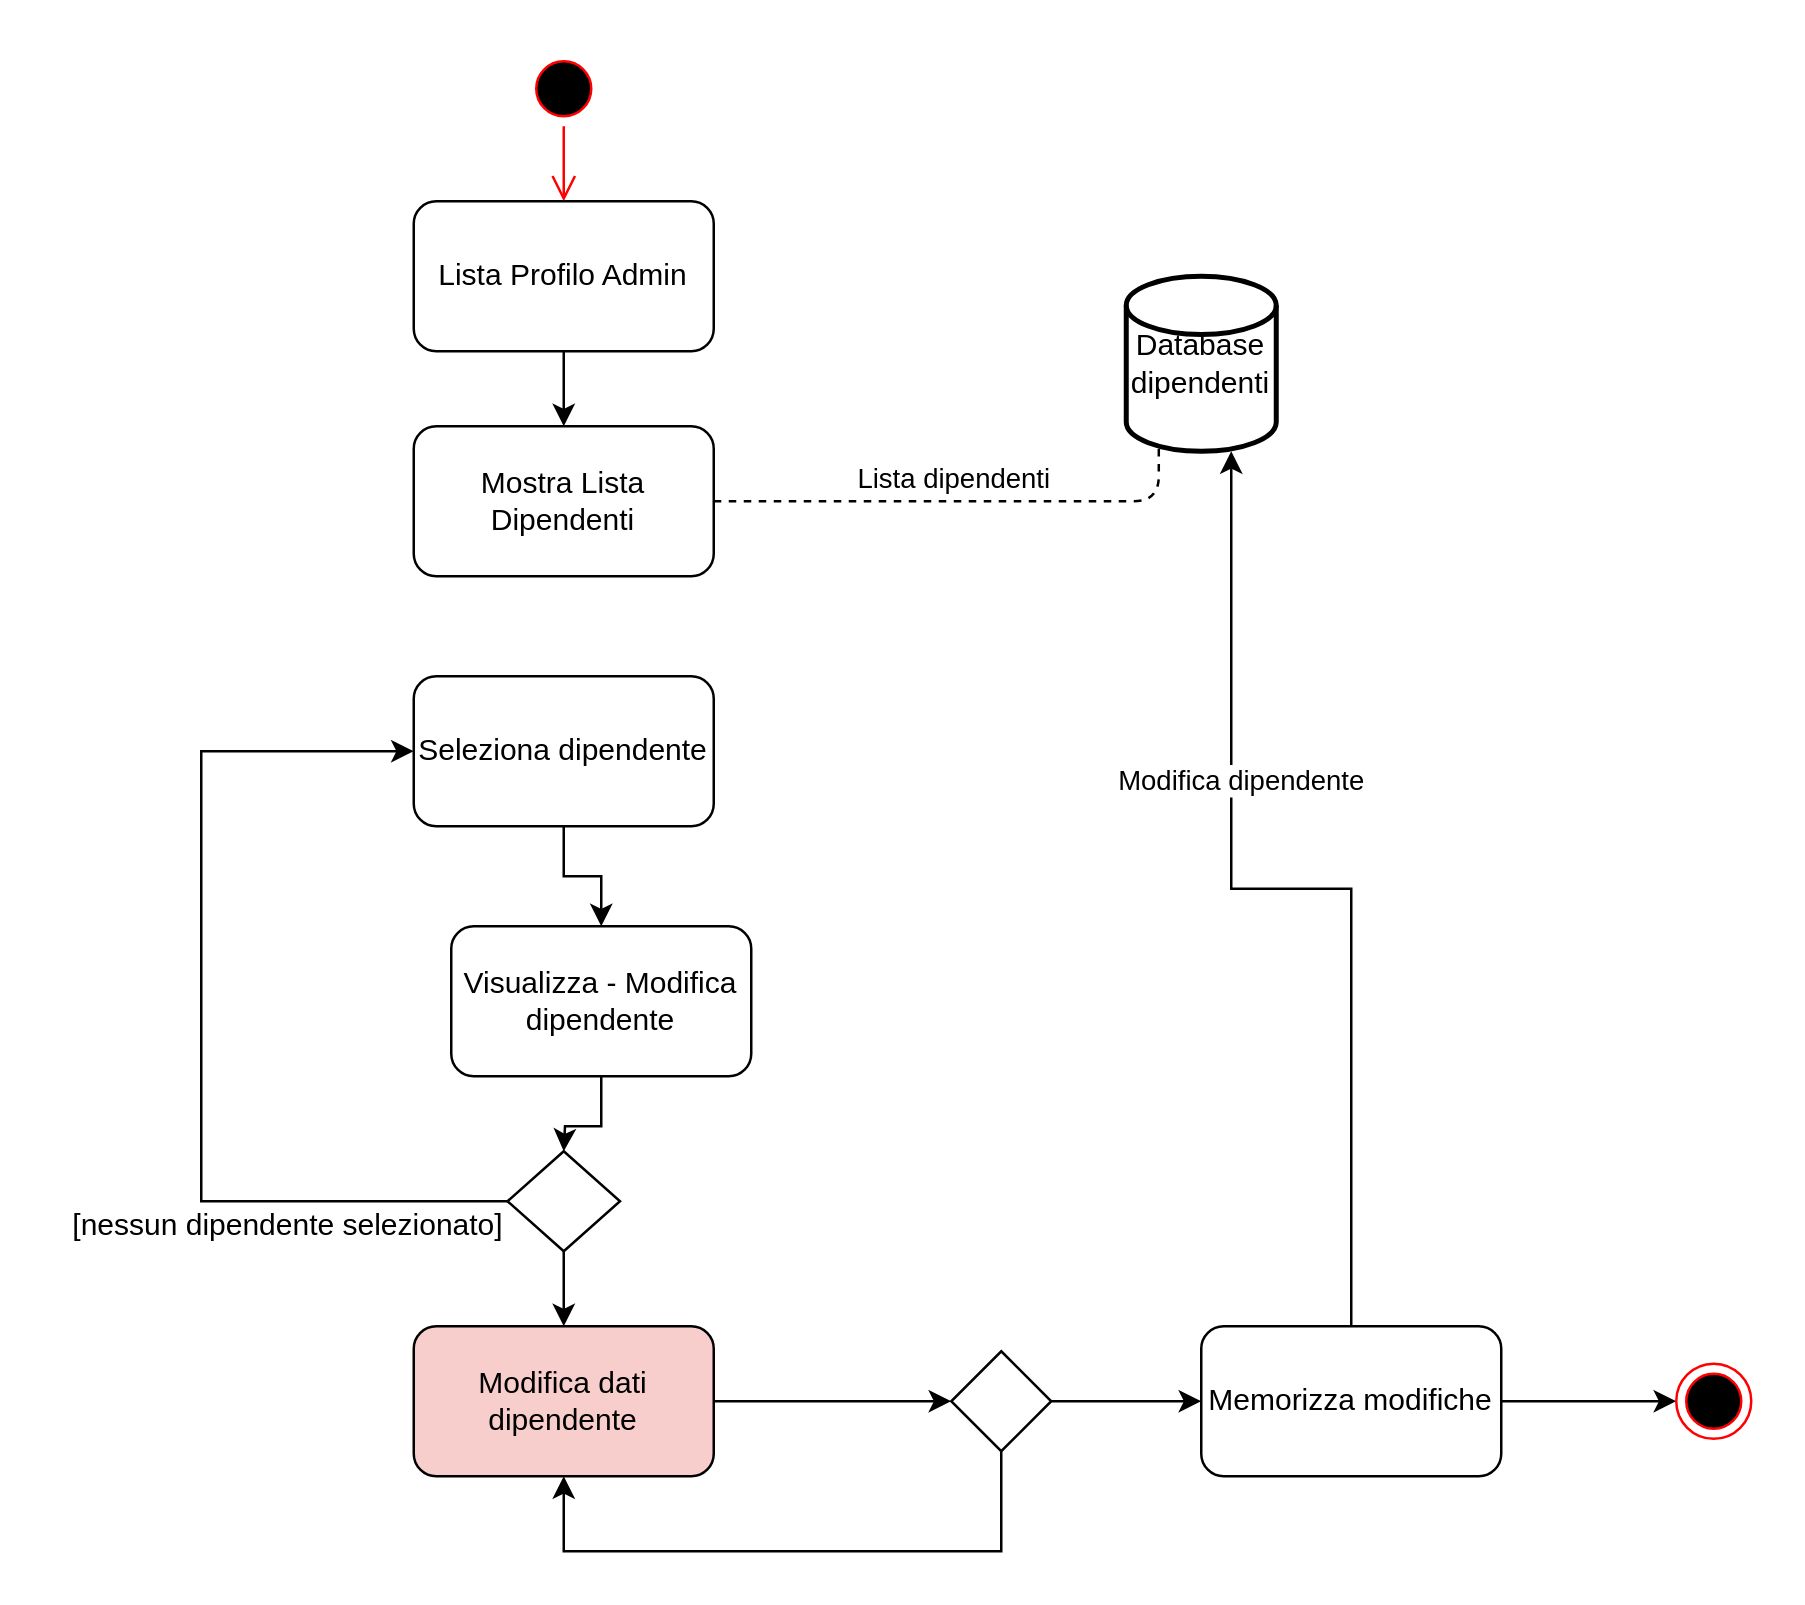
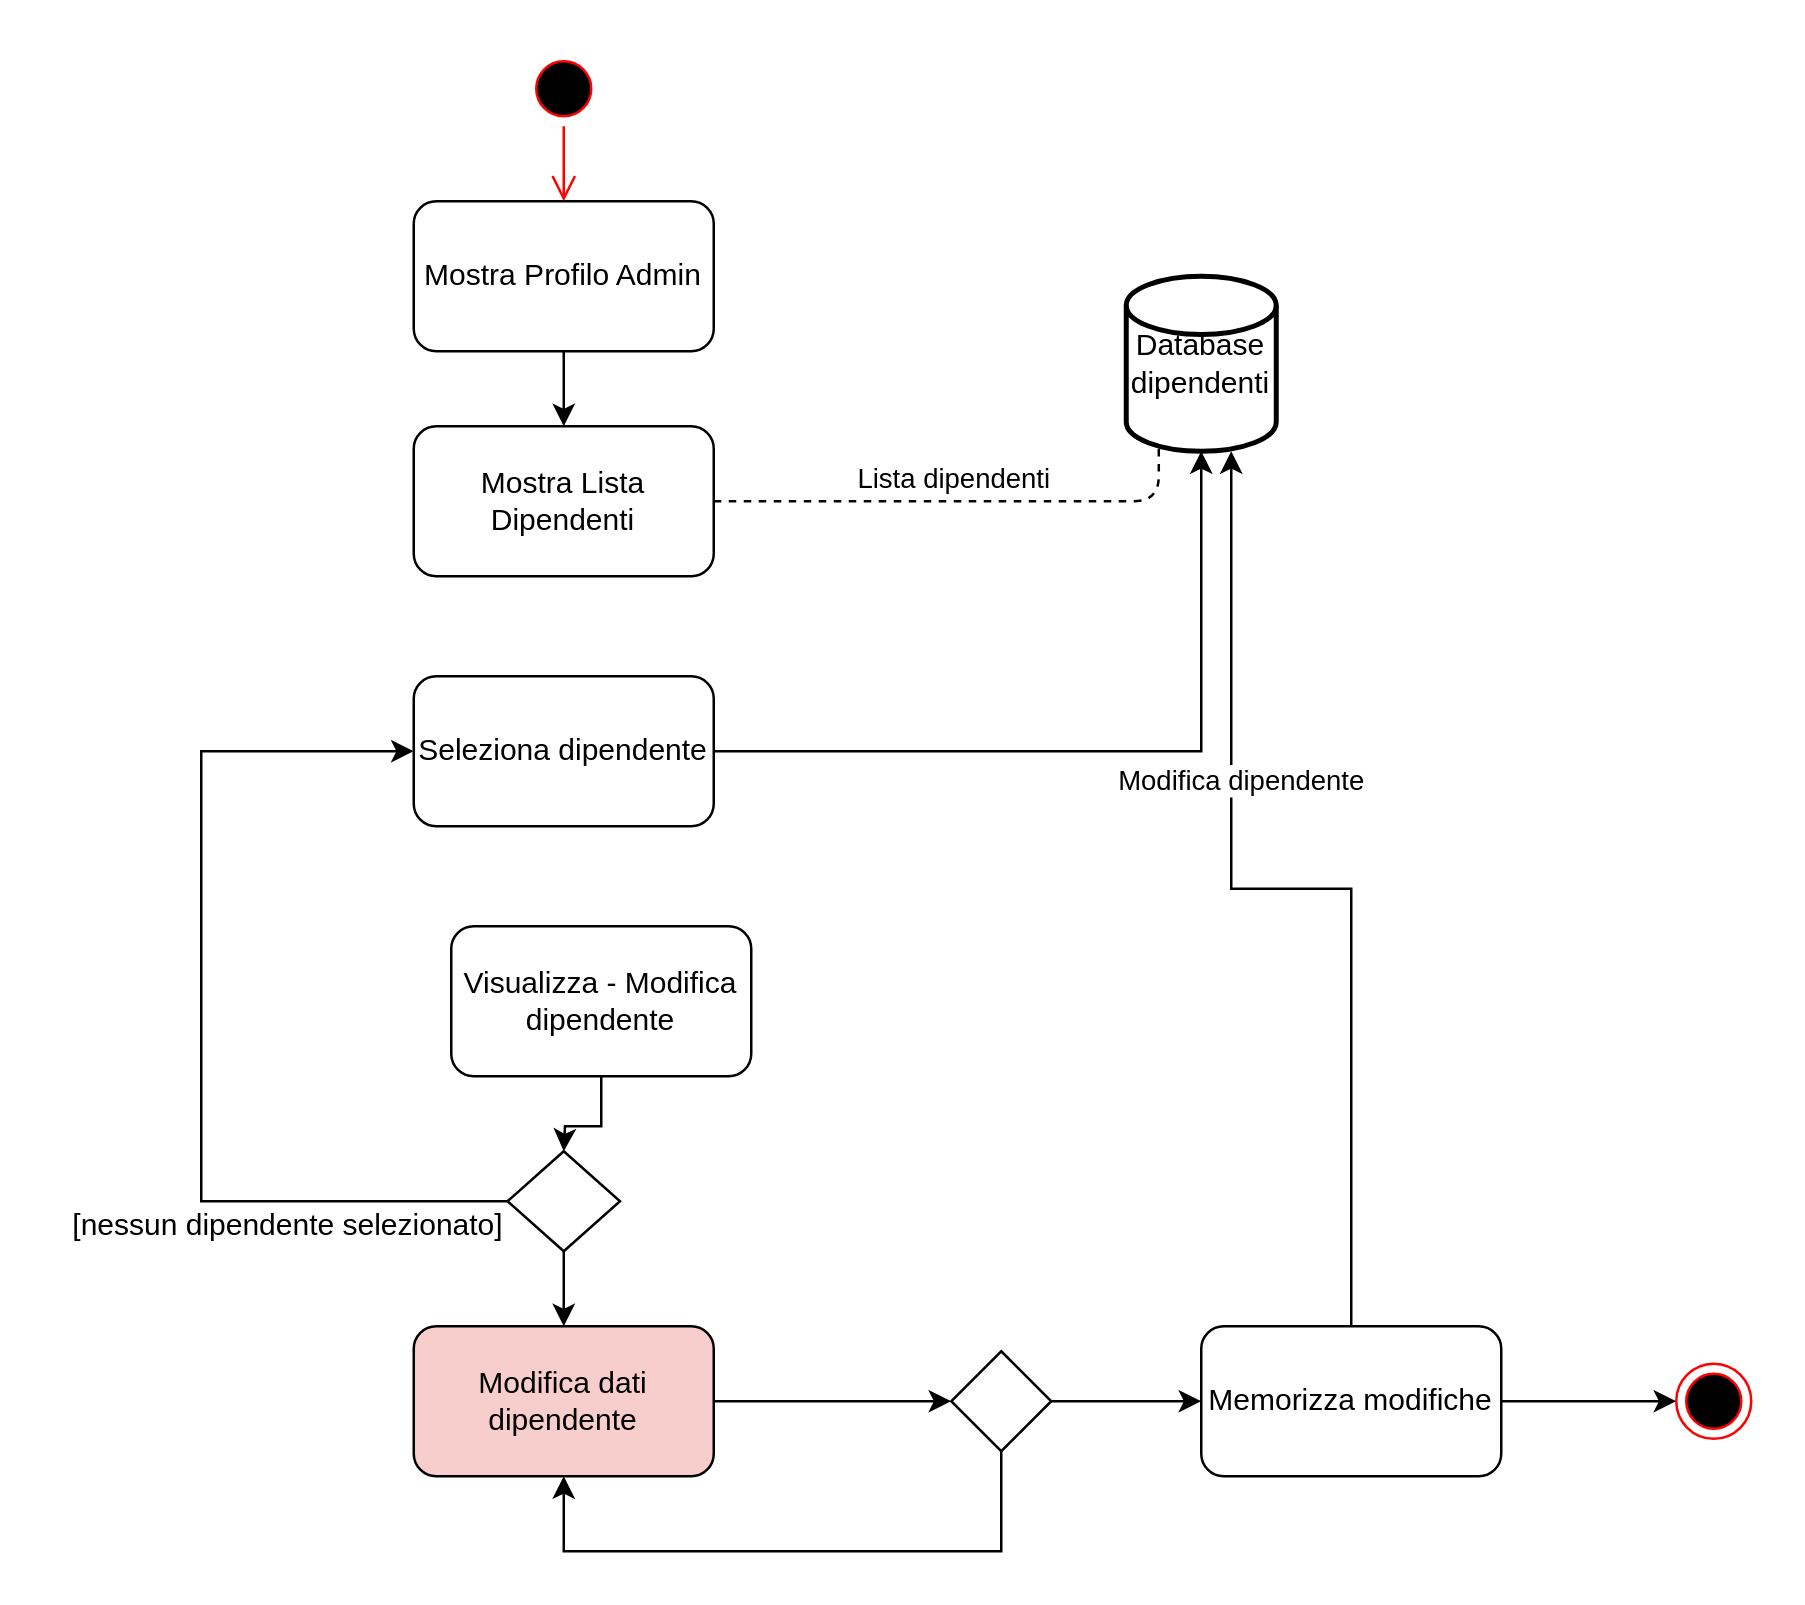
node "Lista Profilo Admin": label "Lista Profilo Admin" -> "Mostra Profilo Admin"
edge "Seleziona dipendente" -> "Visualizza - Modifica dipendente": now "Seleziona dipendente" -> "Database dipendenti"
